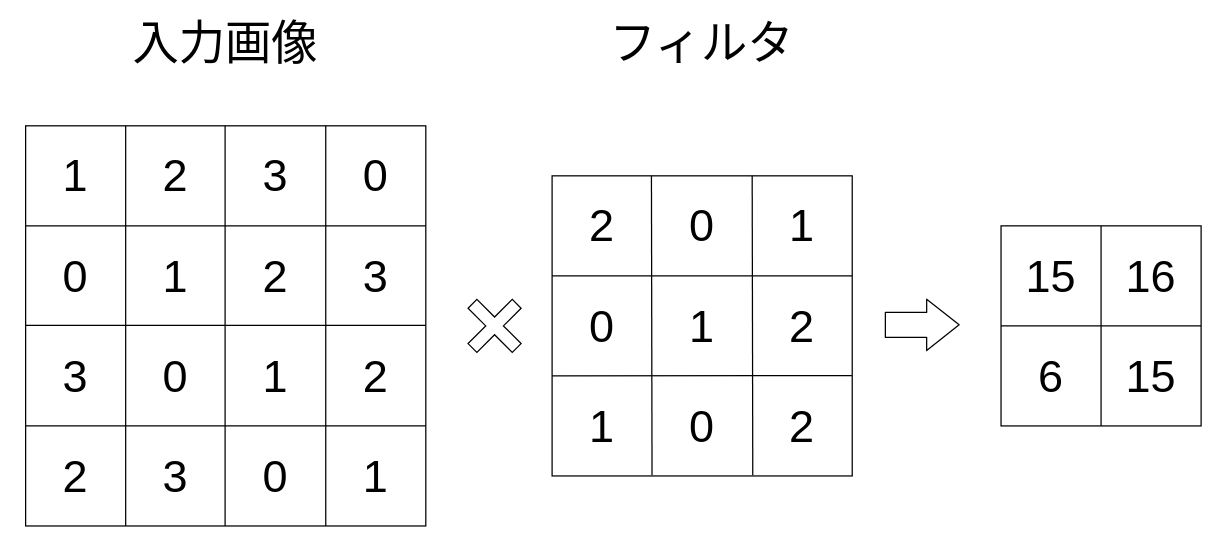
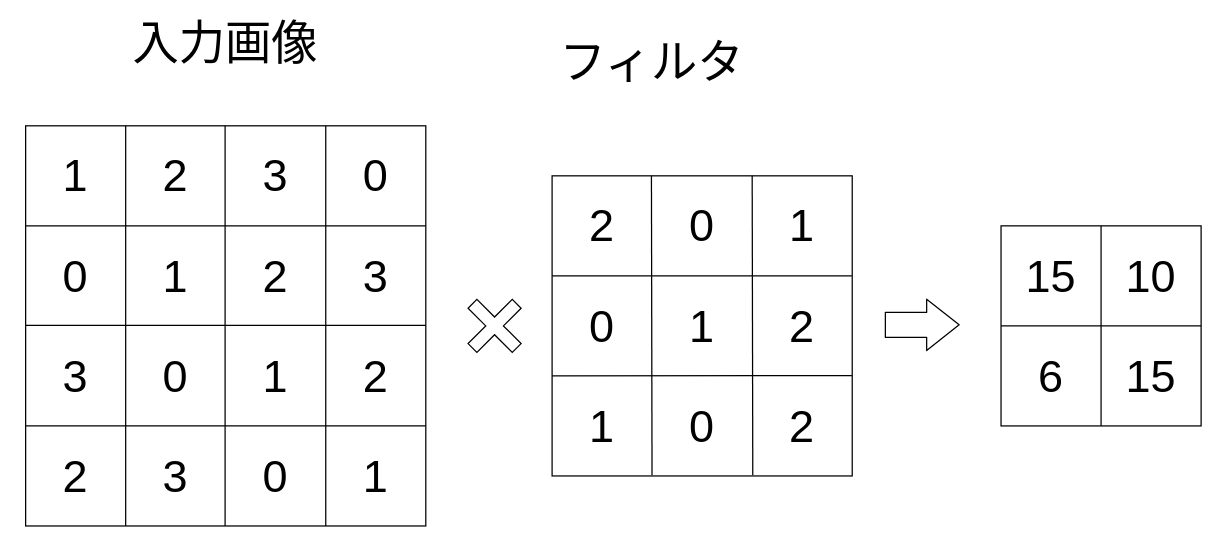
node "フィルタ": moved (702, 44) -> (652, 63)
node "16": label "16" -> "10"
